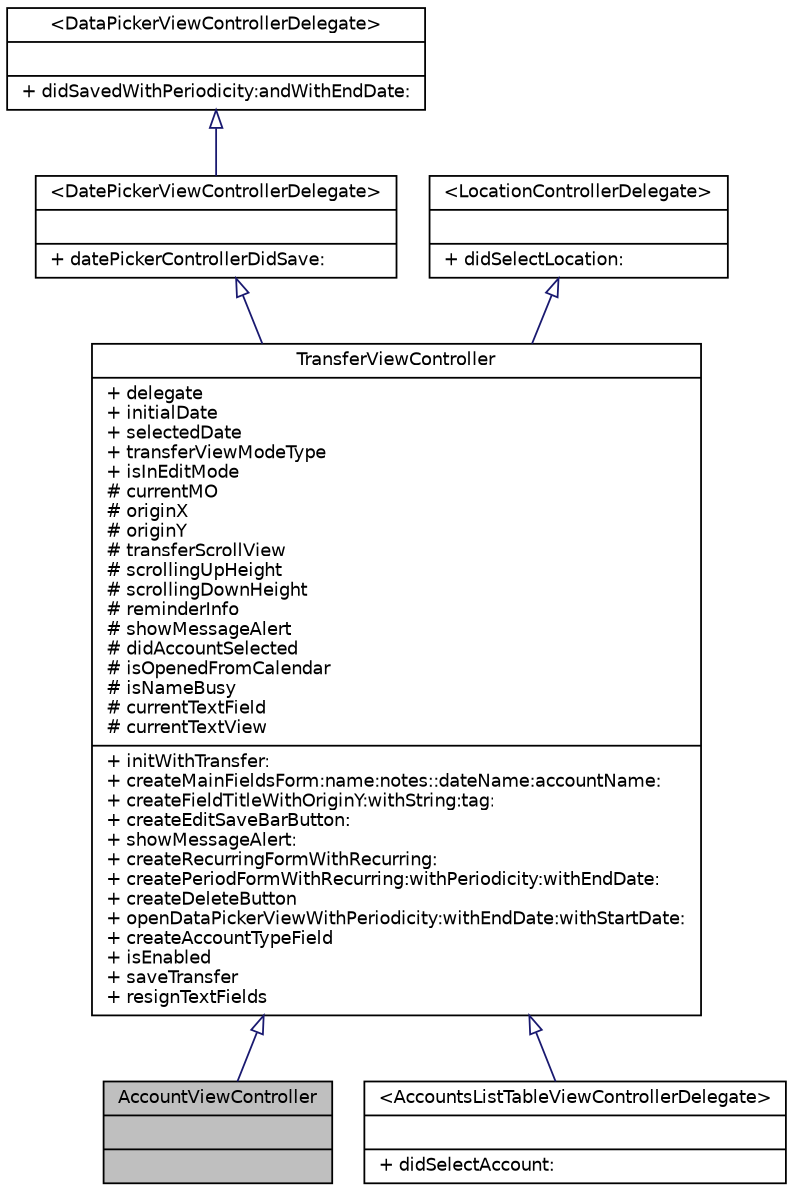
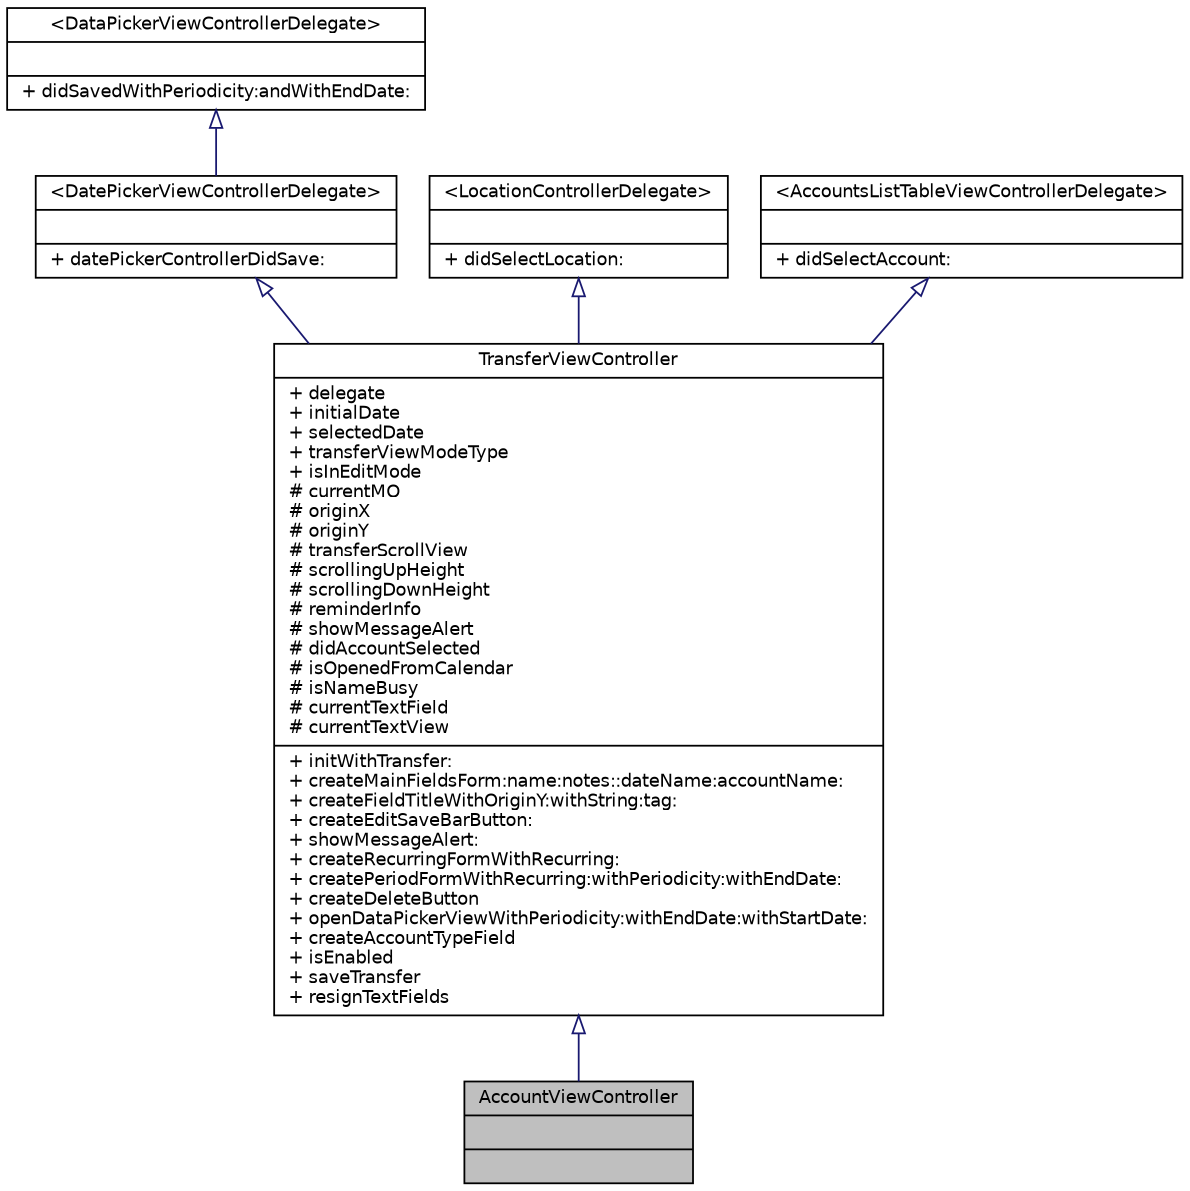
edge "<AccountsListTableViewControllerDelegate>" -> "TransferViewController": reversed
